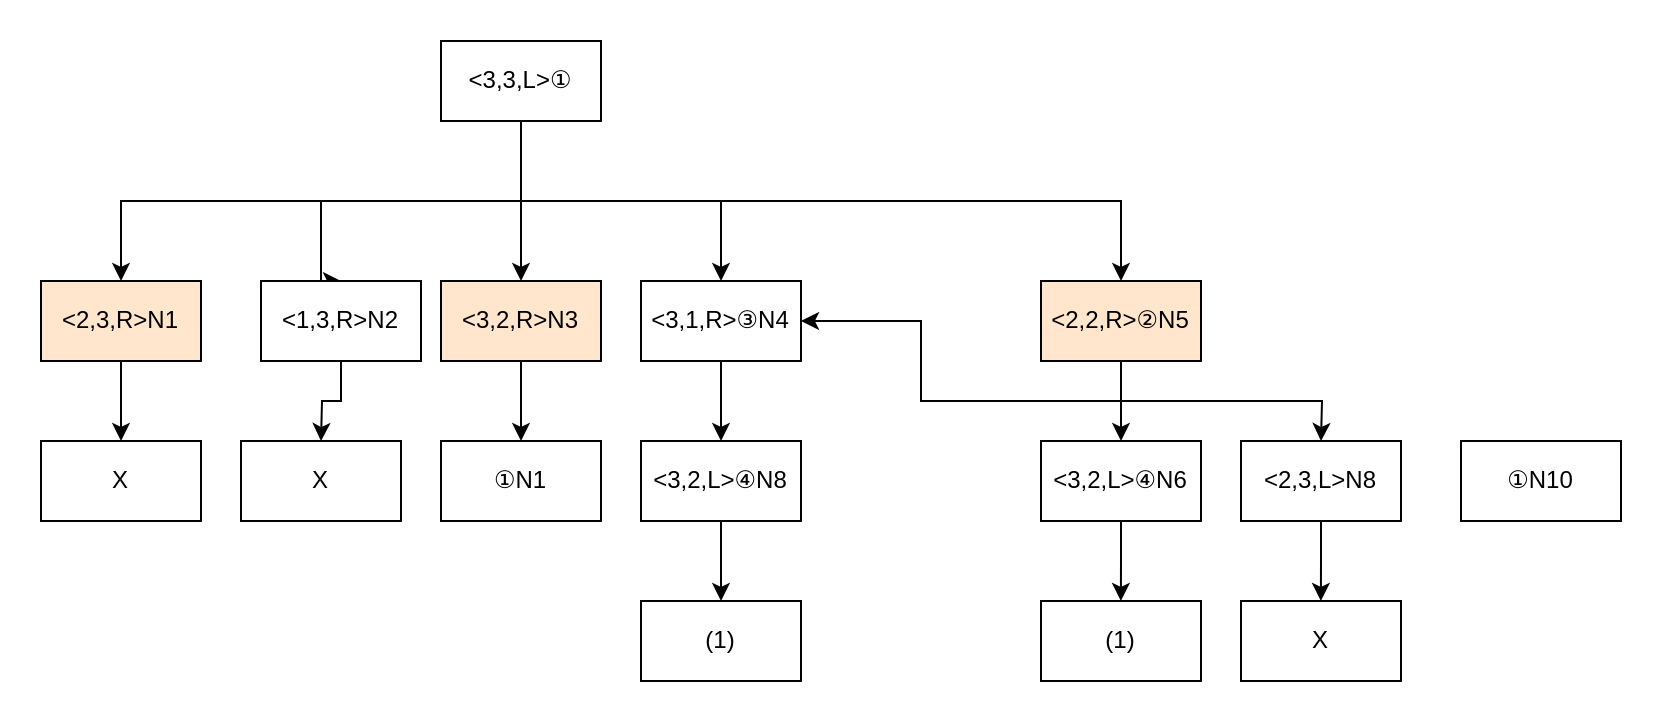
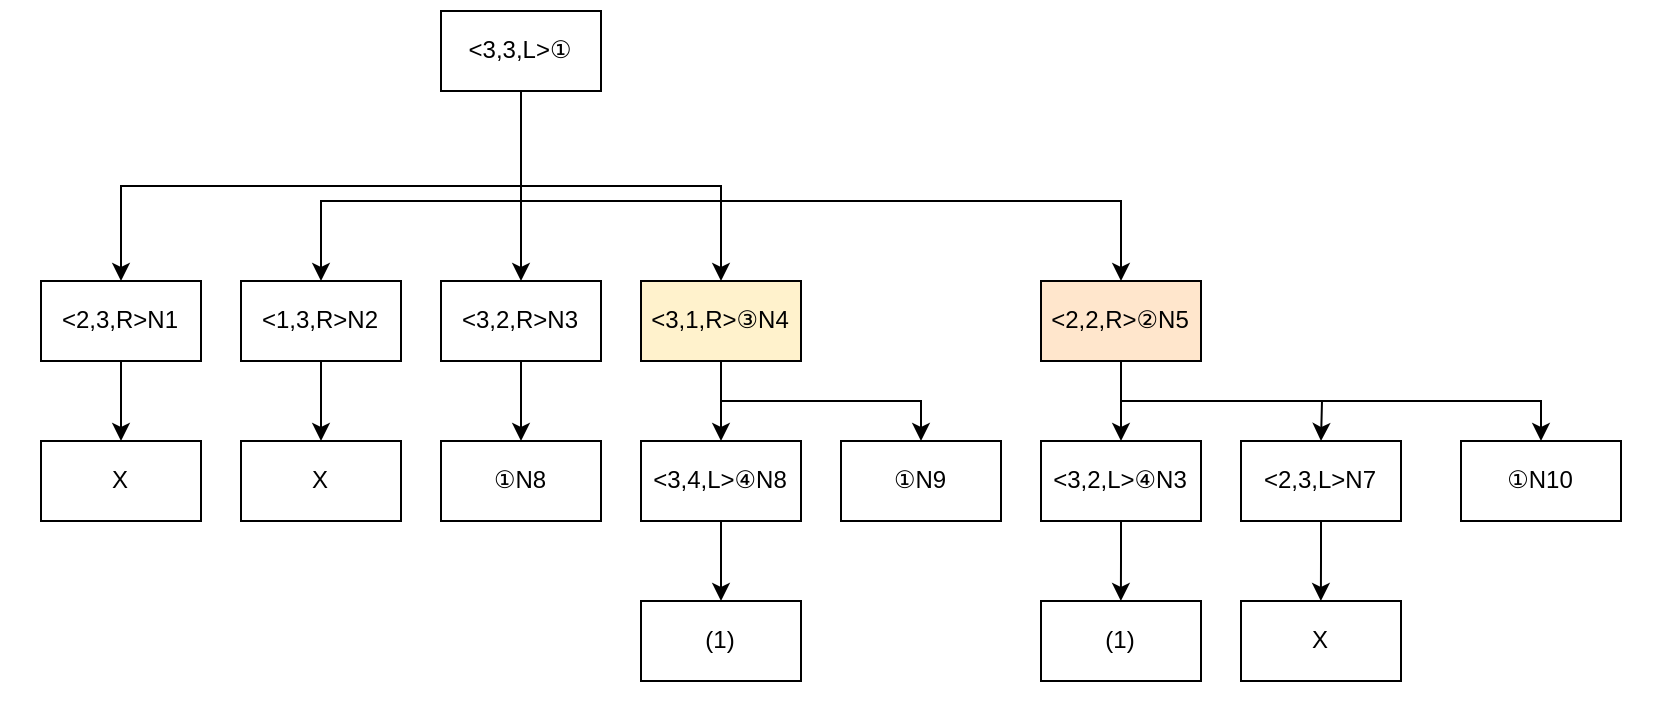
node "<3,3,L>①": moved (521, 81) -> (521, 51)
node "<2,3,R>N1": fillcolor #ffe6cc -> #ffffff
node "<1,3,R>N2": moved (341, 321) -> (321, 321)
node "<3,2,R>N3": fillcolor #ffe6cc -> #ffffff
node "<3,1,R>③N4": fillcolor #ffffff -> #fff2cc
edge "<3,1,R>③N4" -> "①N9": added
edge "<2,2,R>②N5" -> "<3,1,R>③N4": now "<2,2,R>②N5" -> "①N10"
node "①N1": label "①N1" -> "①N8"
node "<3,2,L>④N8": label "<3,2,L>④N8" -> "<3,4,L>④N8"
node "①N9": added
node "<3,2,L>④N6": label "<3,2,L>④N6" -> "<3,2,L>④N3"
node "<2,3,L>N8": label "<2,3,L>N8" -> "<2,3,L>N7"
